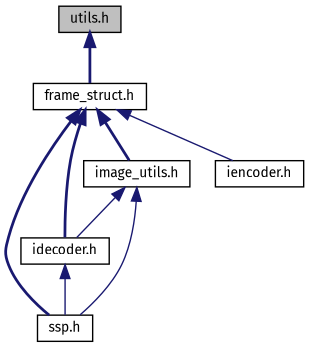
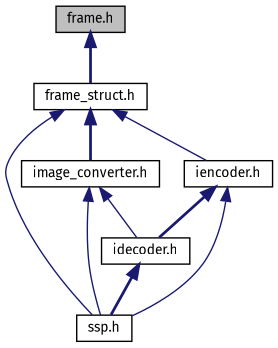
node "utils.h": label "utils.h" -> "frame.h"
node "image_utils.h": label "image_utils.h" -> "image_converter.h"
edge "idecoder.h" -> "frame_struct.h": now "idecoder.h" -> "iencoder.h"
edge "ssp.h" -> "frame_struct.h": style bold -> solid
edge "ssp.h" -> "iencoder.h": added
edge "ssp.h" -> "idecoder.h": style solid -> bold
